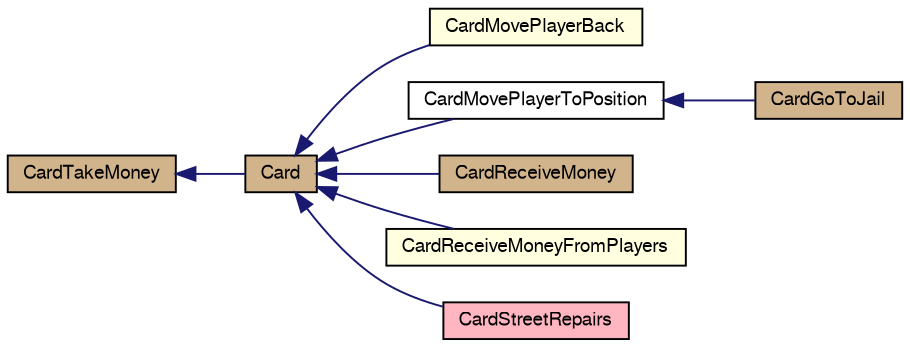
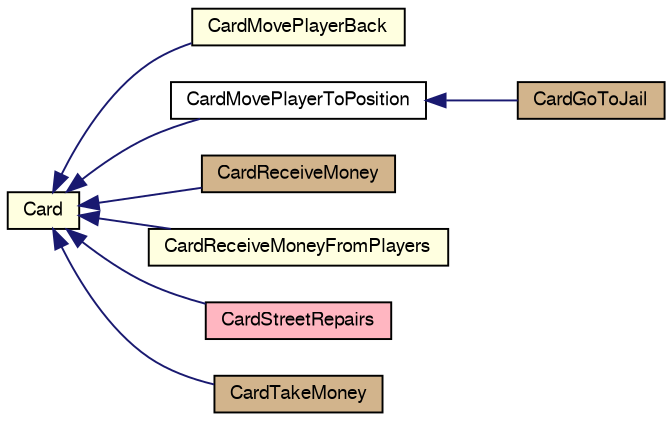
edge "Card" -> "CardTakeMoney": reversed
node "Card": fillcolor tan -> lightyellow
